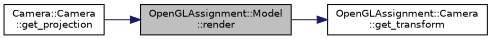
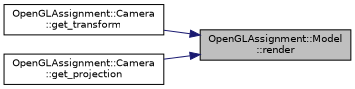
node "Camera::Camera ::get_projection": label "Camera::Camera ::get_projection" -> "OpenGLAssignment::Camera ::get_projection"
edge "OpenGLAssignment::Model ::render" -> "OpenGLAssignment::Camera ::get_transform": reversed
